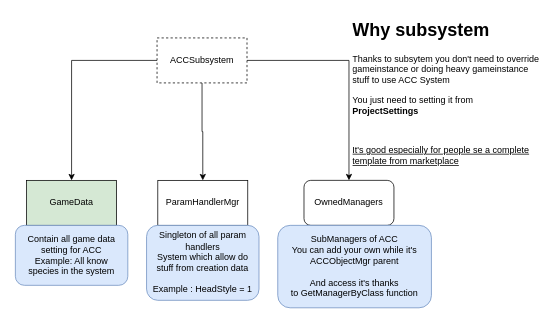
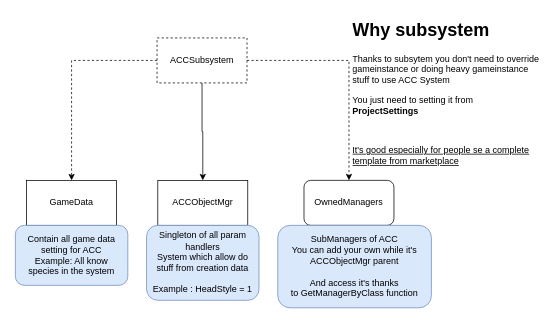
edge "ACCSubsystem" -> "OwnedManagers": style solid -> dashed
edge "ACCSubsystem" -> "GameData": style solid -> dashed
node "GameData": fillcolor #d5e8d4 -> #ffffff
node "ParamHandlerMgr": label "ParamHandlerMgr" -> "ACCObjectMgr"
